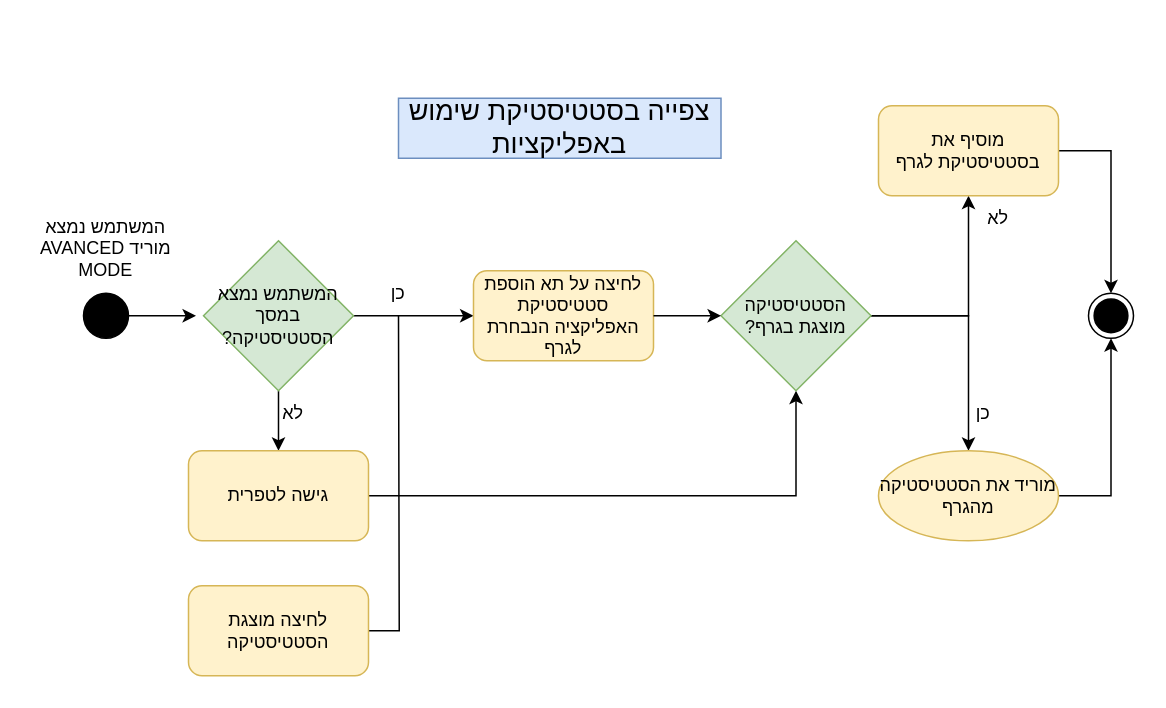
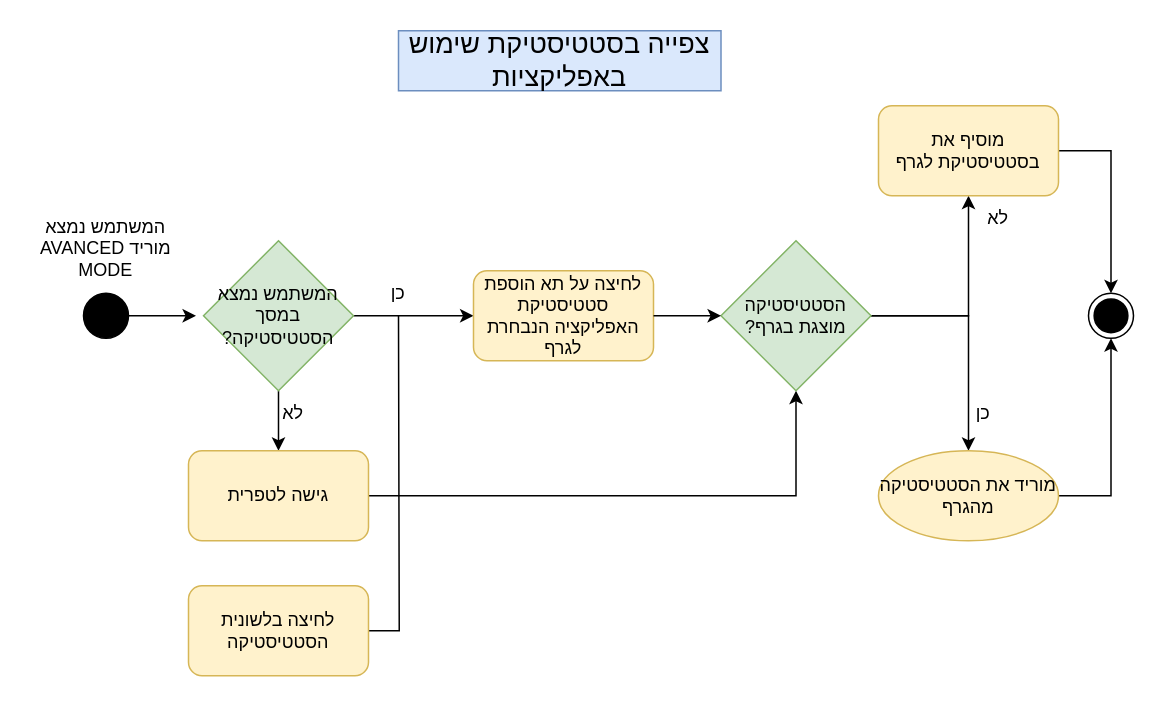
node "צפייה בסטטיסטיקת שימוש באפליקציות": moved (560, 128) -> (560, 61)
node "לחיצה מוצגת הסטטיסטיקה": label "לחיצה מוצגת הסטטיסטיקה" -> "לחיצה בלשונית הסטטיסטיקה"
